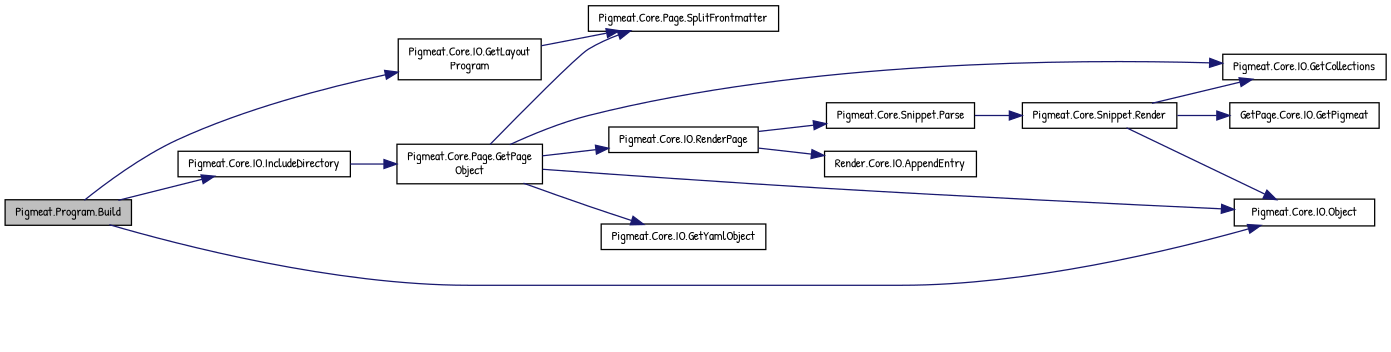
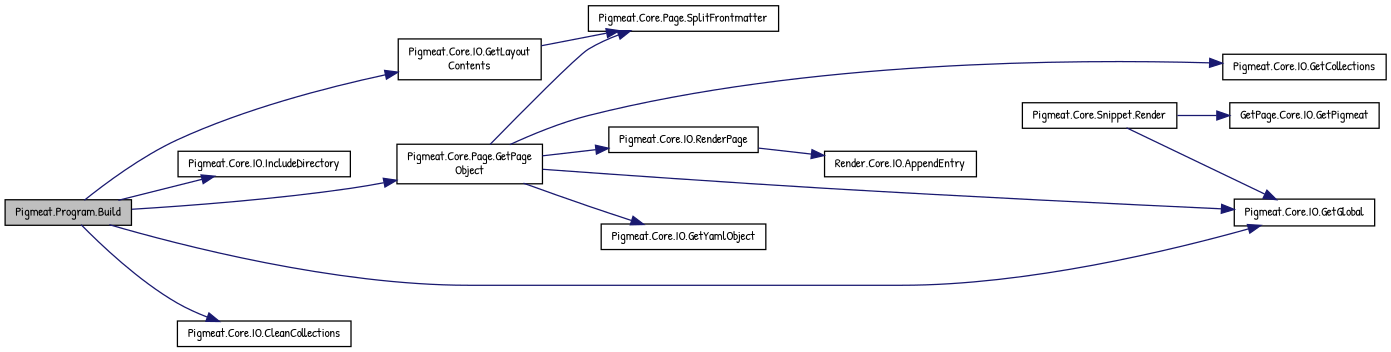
node "Pigmeat.Core.IO.GetLayout Program": label "Pigmeat.Core.IO.GetLayout Program" -> "Pigmeat.Core.IO.GetLayout Contents"
edge "Pigmeat.Core.Snippet.Render" -> "Pigmeat.Core.IO.GetCollections": removed
node "Pigmeat.Core.Snippet.Parse": removed
edge "Pigmeat.Core.IO.IncludeDirectory" -> "Pigmeat.Core.Page.GetPage Object": now "Pigmeat.Program.Build" -> "Pigmeat.Core.Page.GetPage Object"
node "Pigmeat.Core.IO.Object": label "Pigmeat.Core.IO.Object" -> "Pigmeat.Core.IO.GetGlobal"
node "Pigmeat.Core.IO.CleanCollections": added
